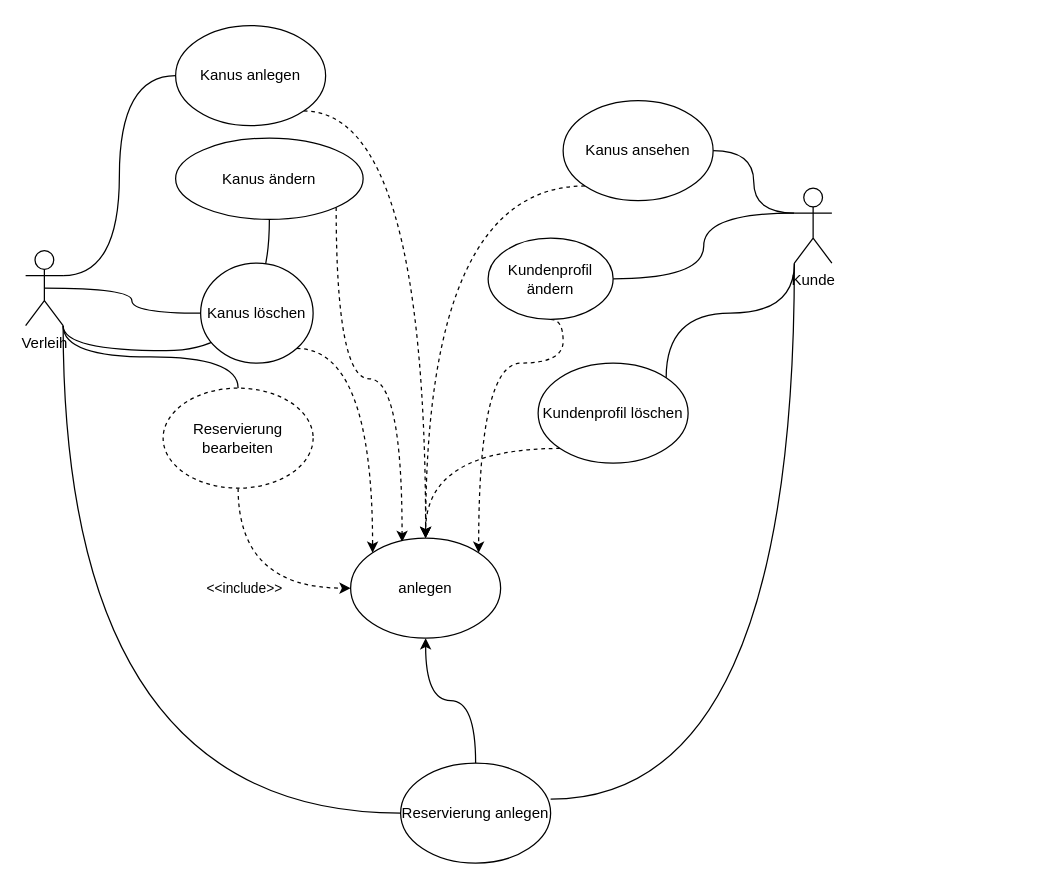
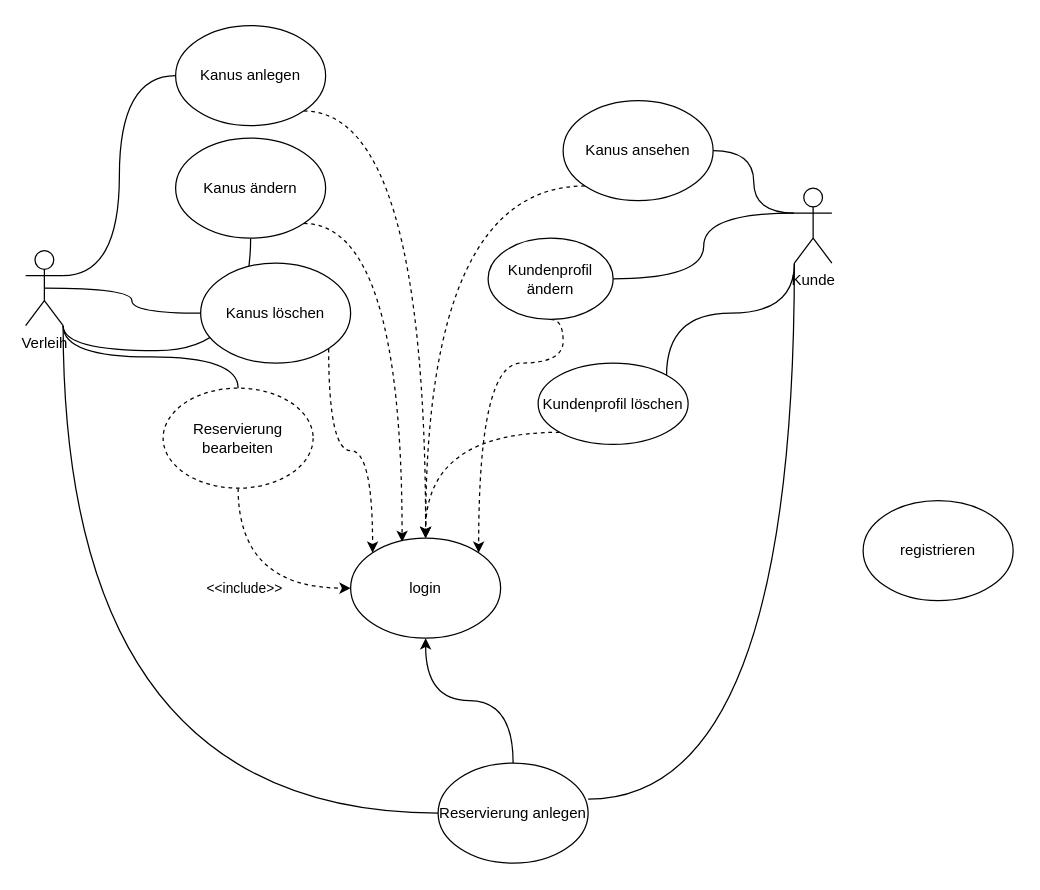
node "Kanus ändern": size 188x81 -> 150x100
node "Kanus löschen": size 113x100 -> 150x100
node "Kundenprofil löschen": size 150x100 -> 150x81
node "registrieren": added
node "anlegen": label "anlegen" -> "login"
node "Reservierung anlegen": moved (476, 813) -> (513, 813)
